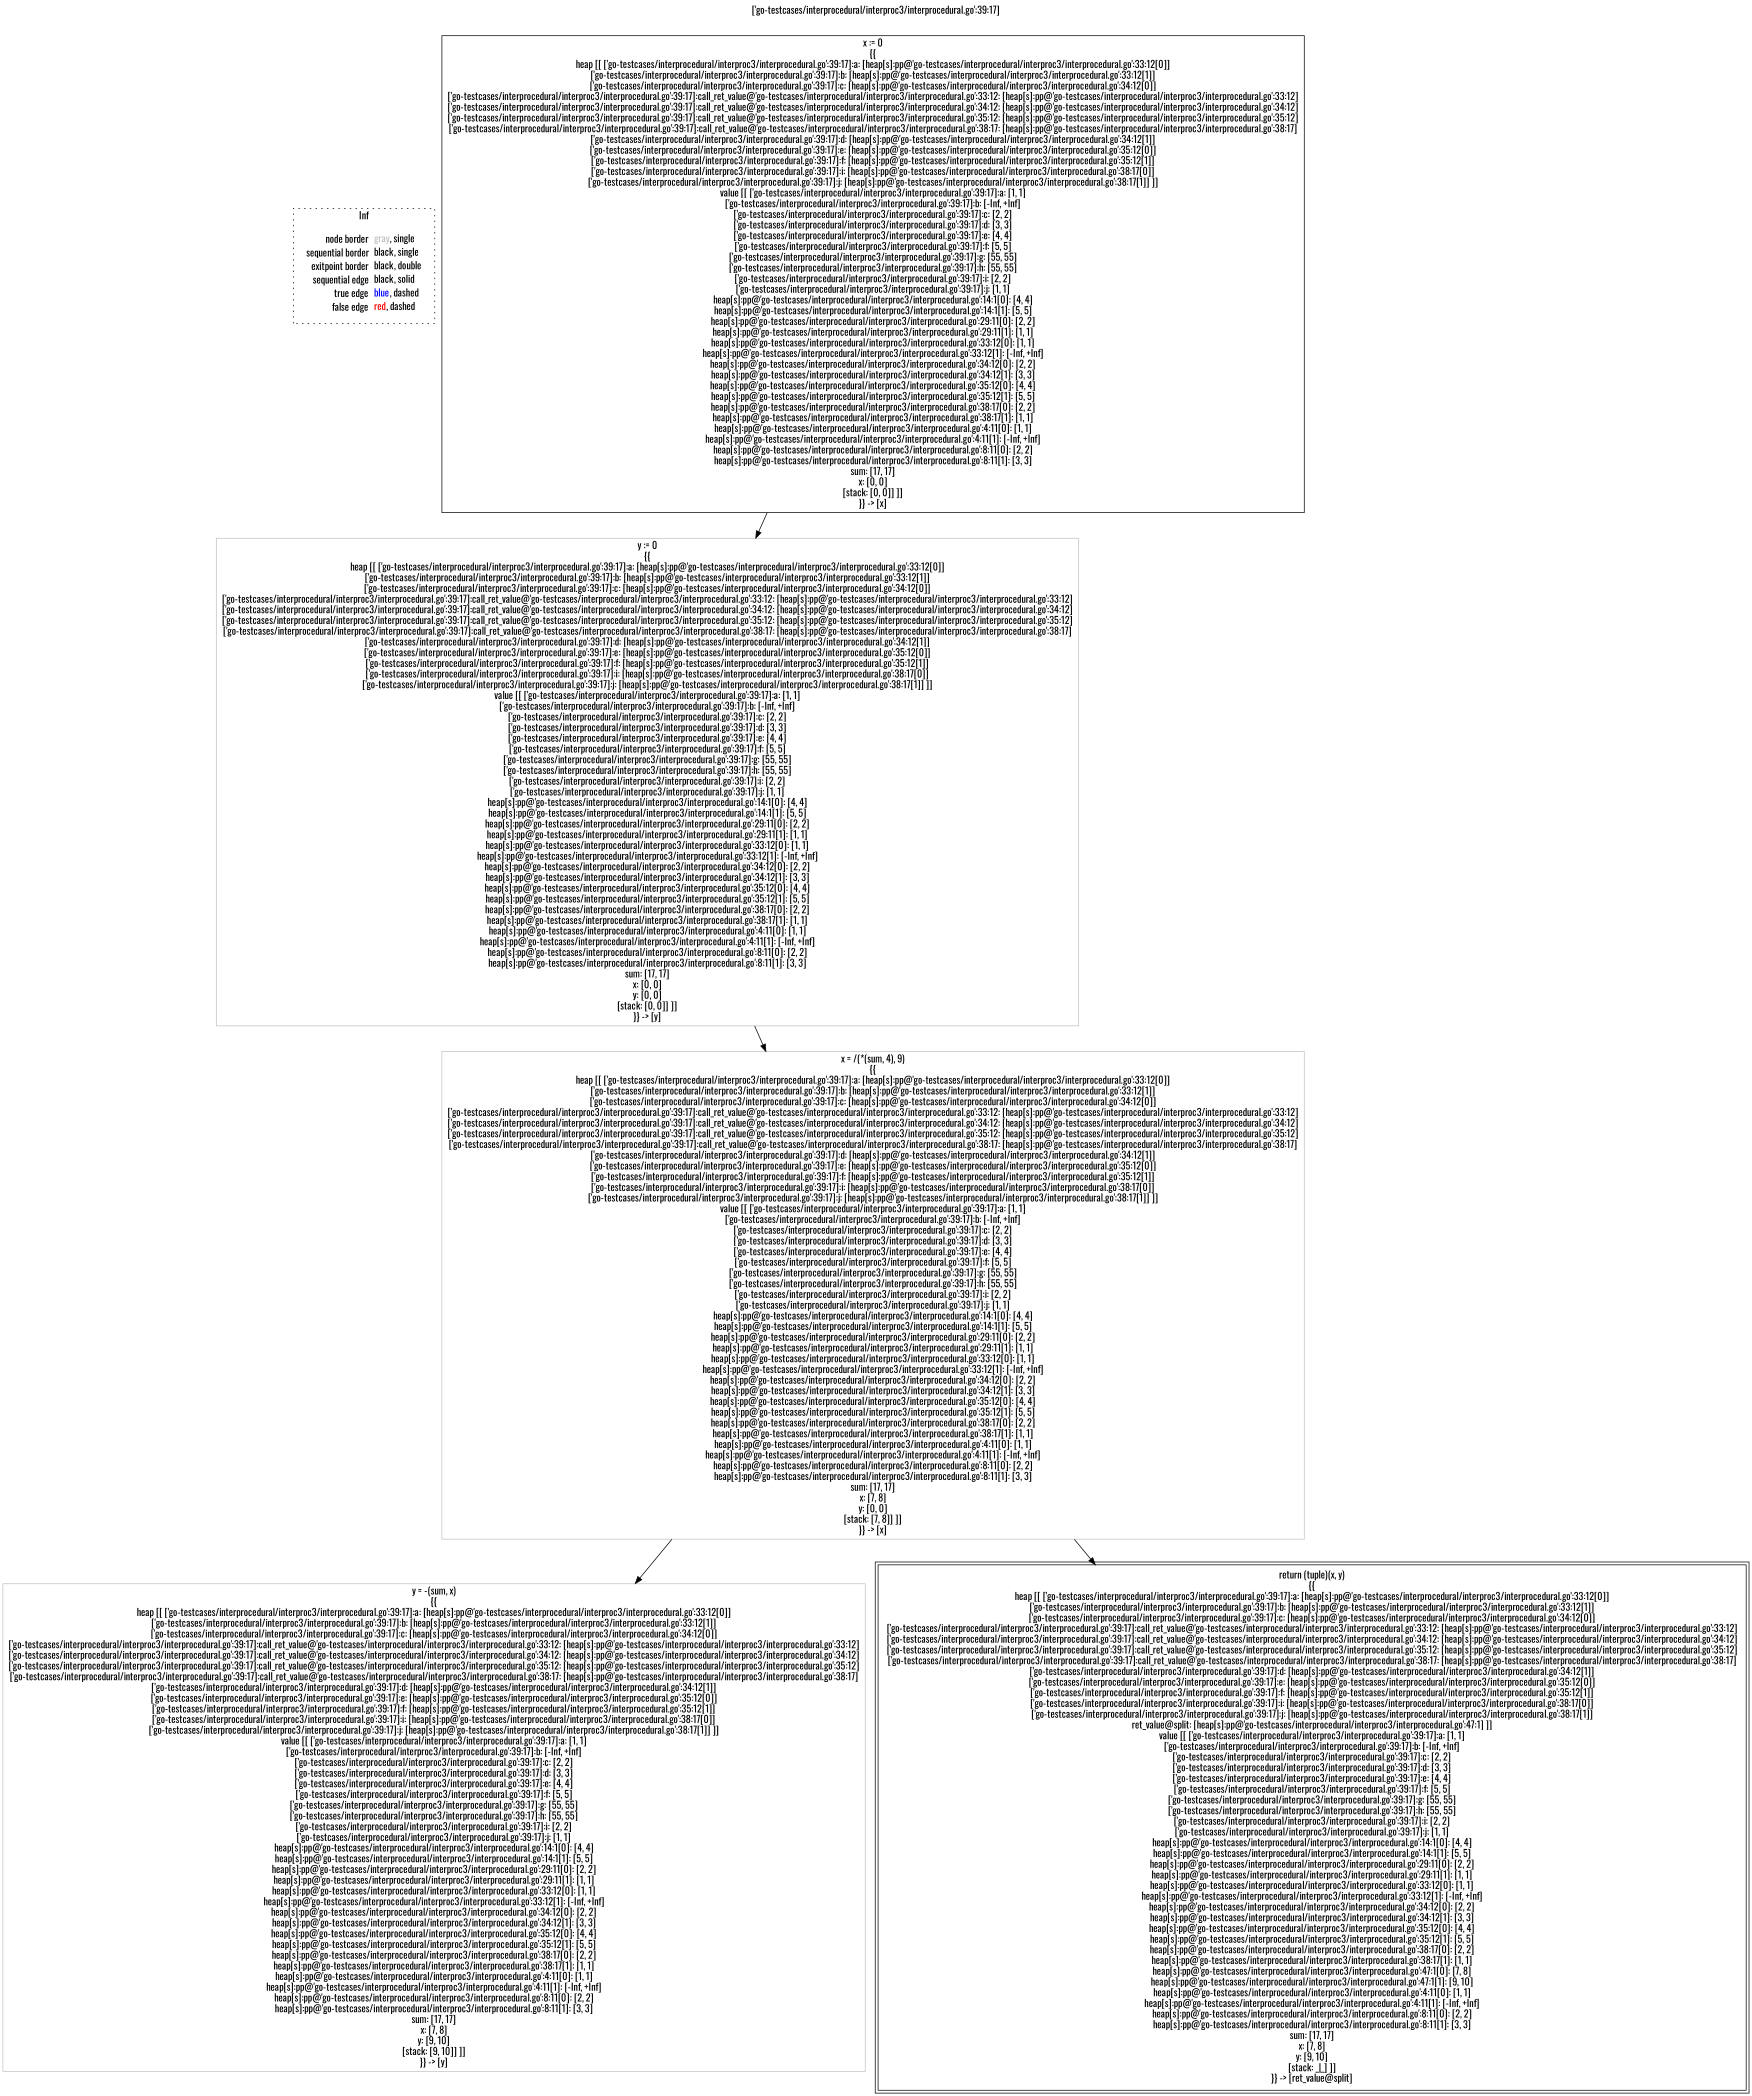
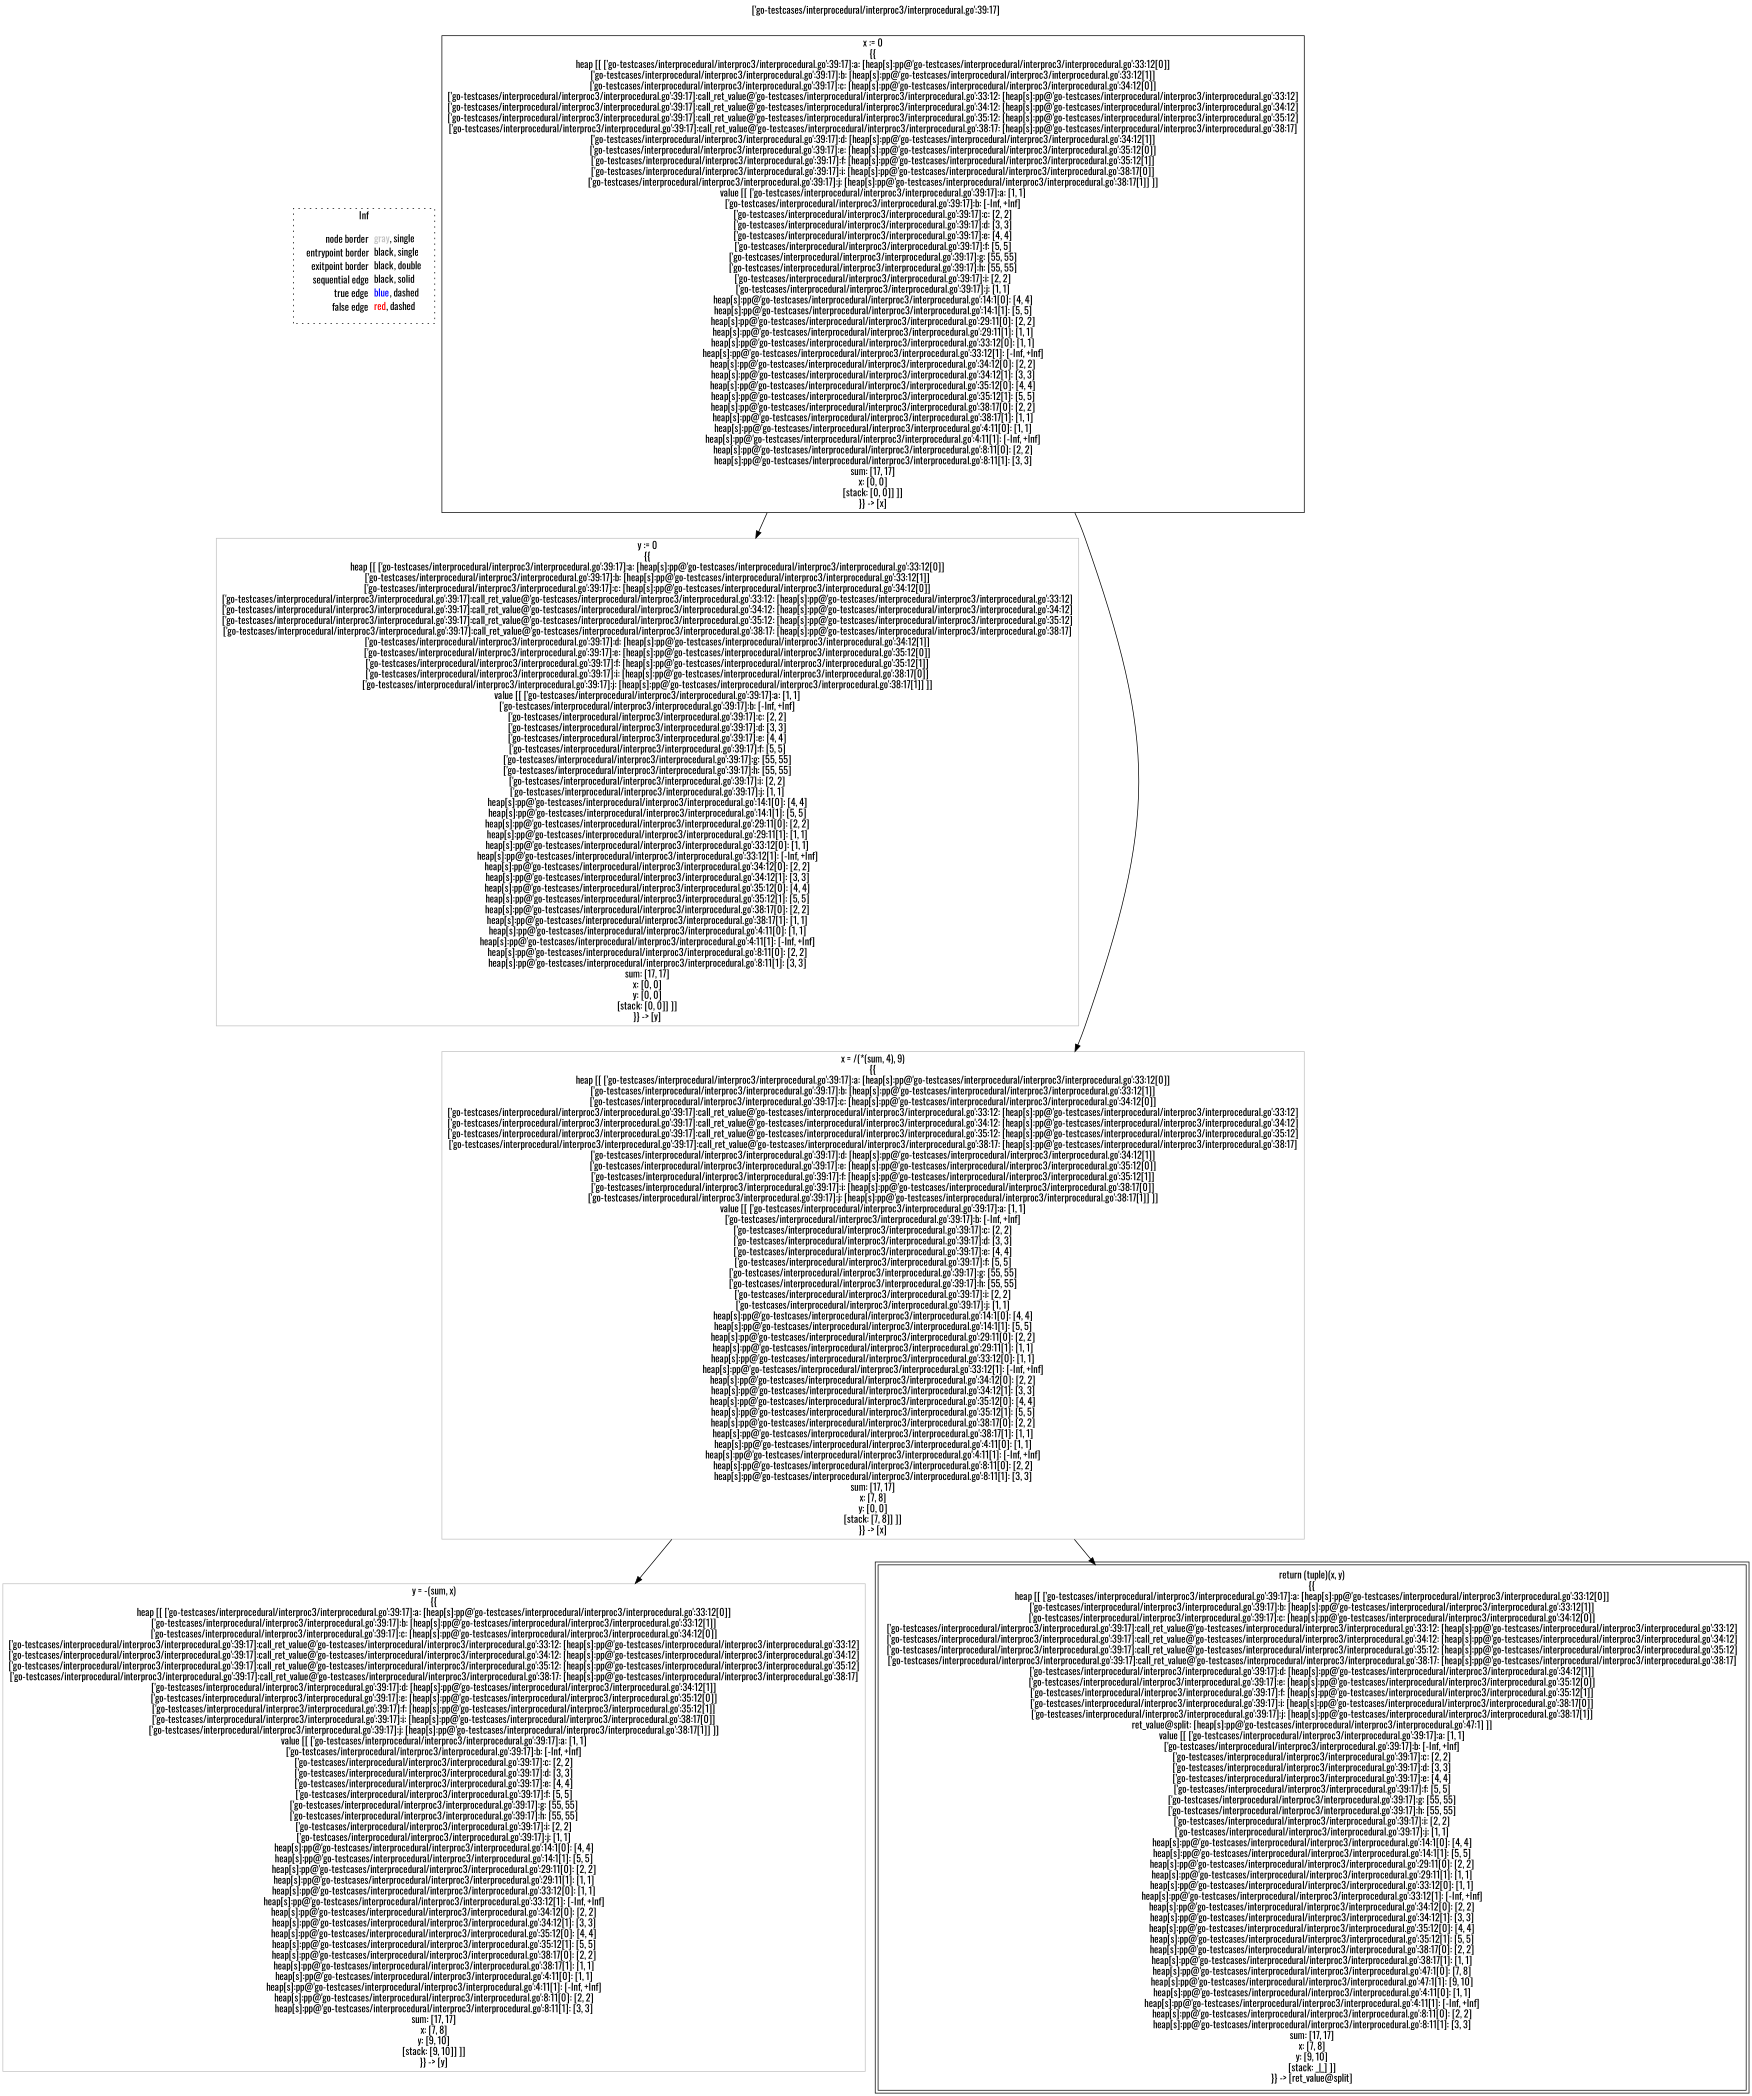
node "node border": text "sequential border" -> "entrypoint border"
edge "y := 0" -> "x = /(*(sum, 4), 9)": now "x := 0" -> "x = /(*(sum, 4), 9)"
